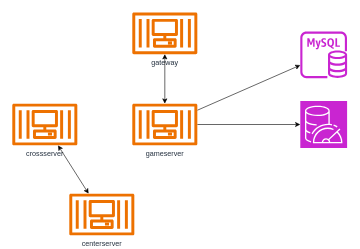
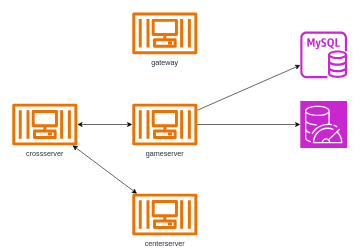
edge "gateway" -- "gameserver": now "crossserver" -- "gameserver"
node "centerserver": moved (102, 215) -> (165, 215)
